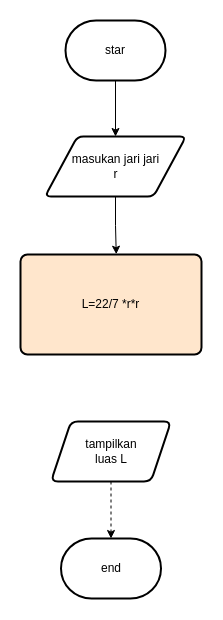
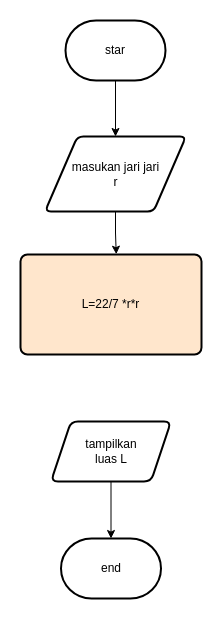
node "masukan jari jari r": size 141x60 -> 141x75
edge "tampilkan luas L" -> "end": style dashed -> solid
